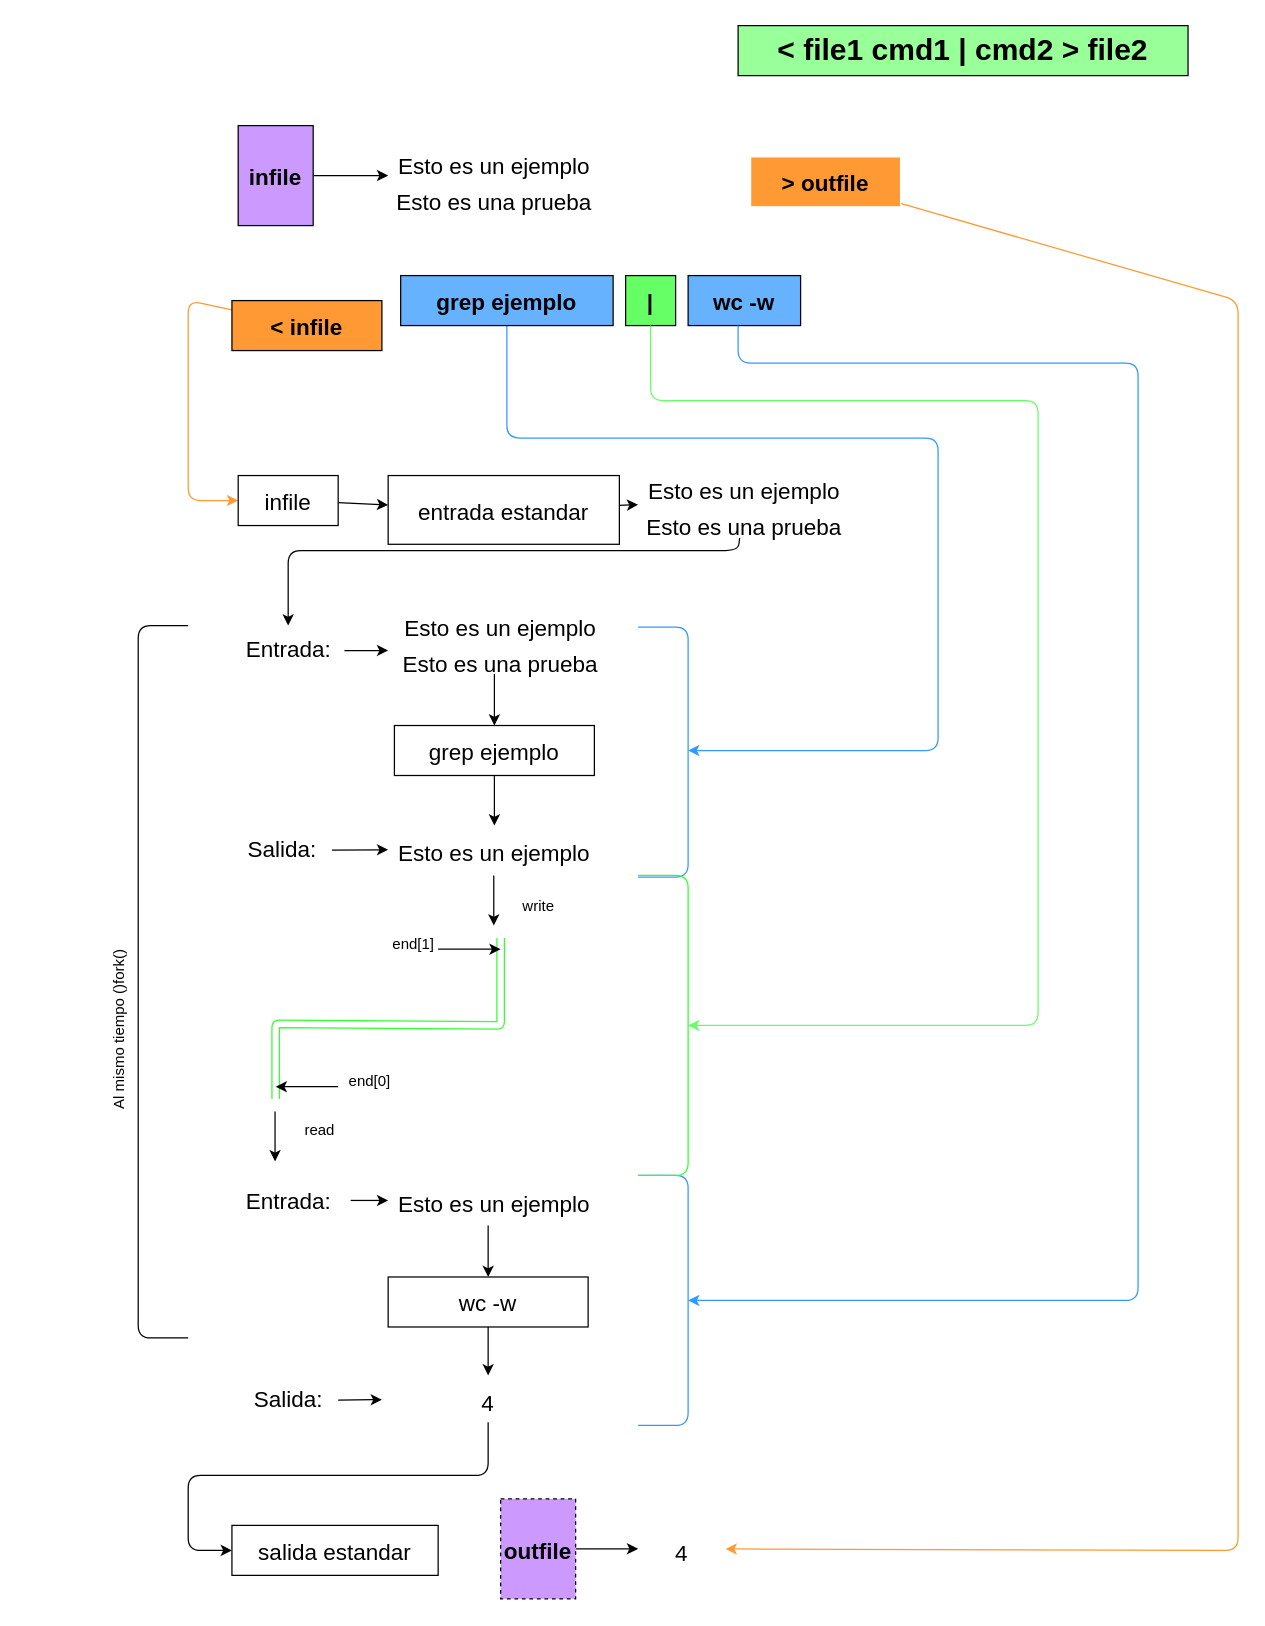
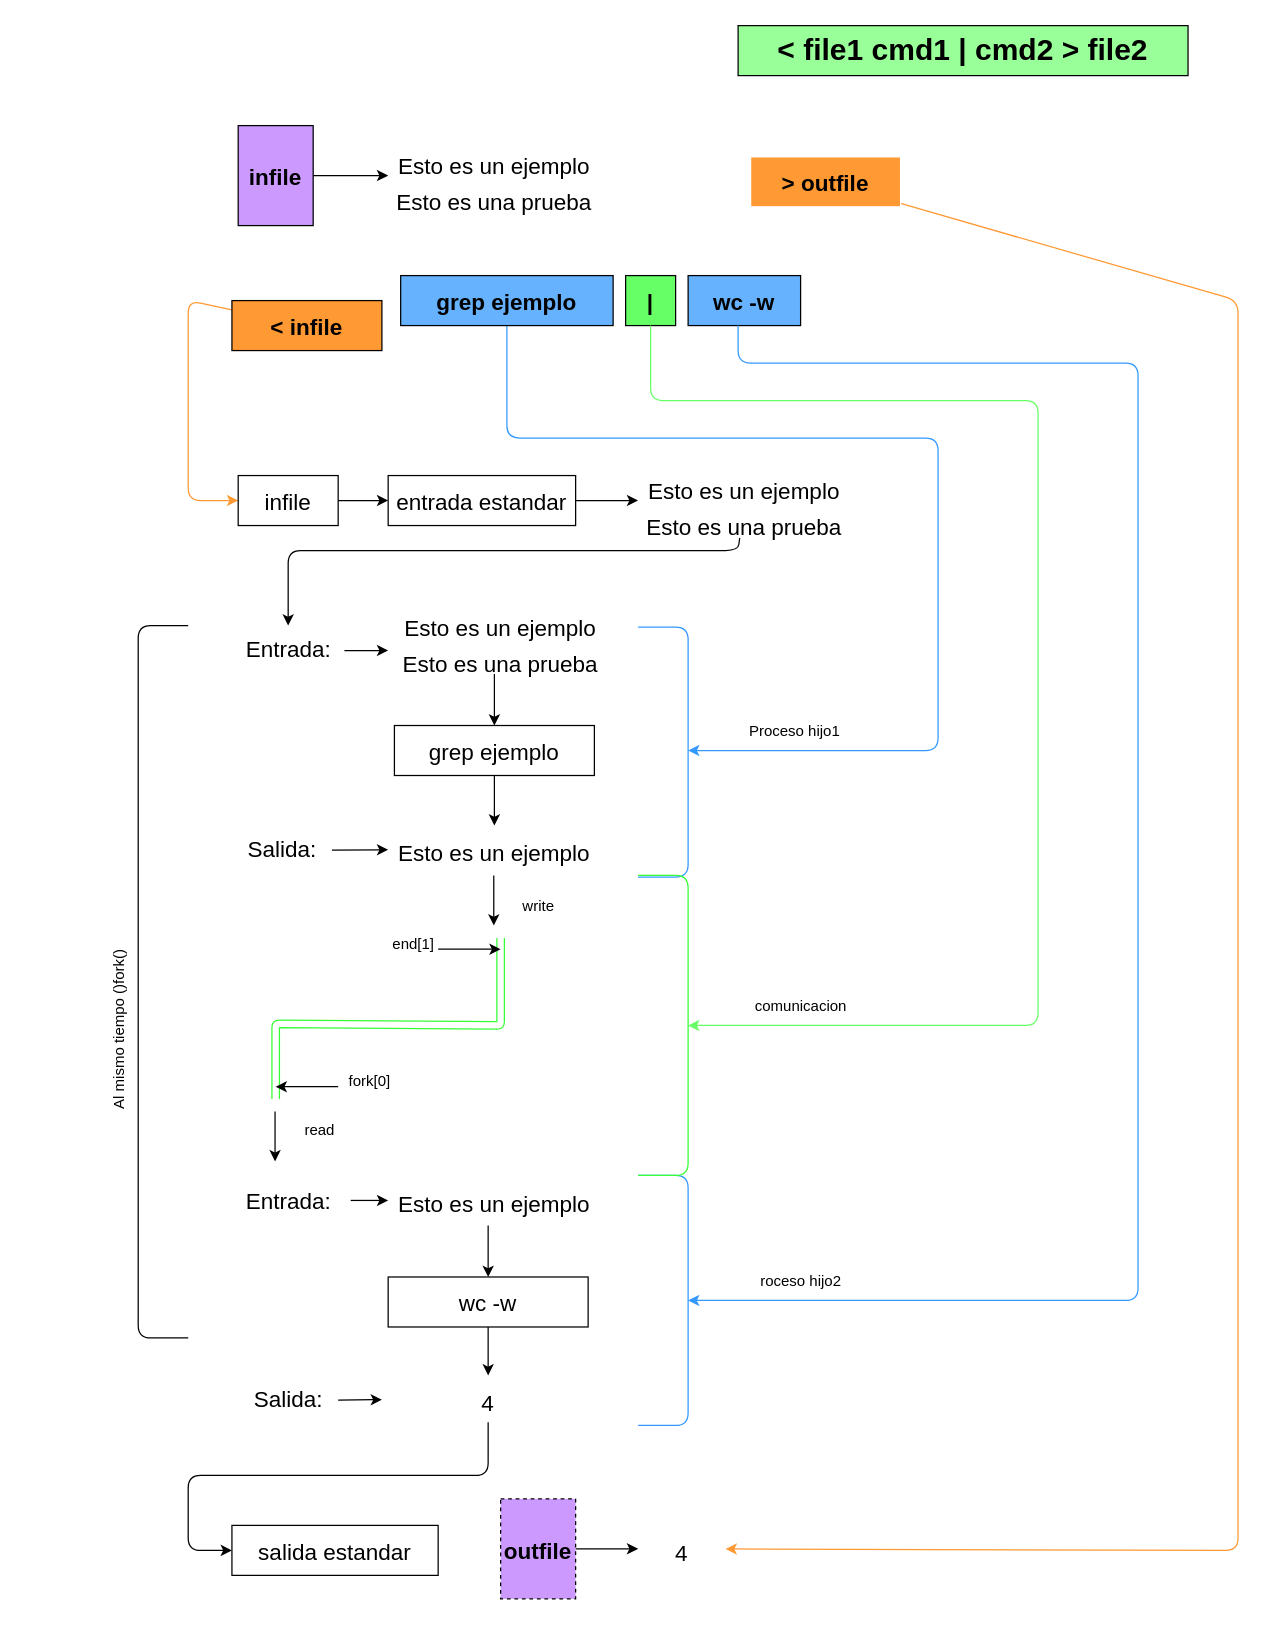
node "entrada estandar": size 231x69 -> 188x50
node "Proceso hijo1": added
node "comunicacion": added
node "end[0]": label "end[0]" -> "fork[0]"
node "roceso hijo2": added
